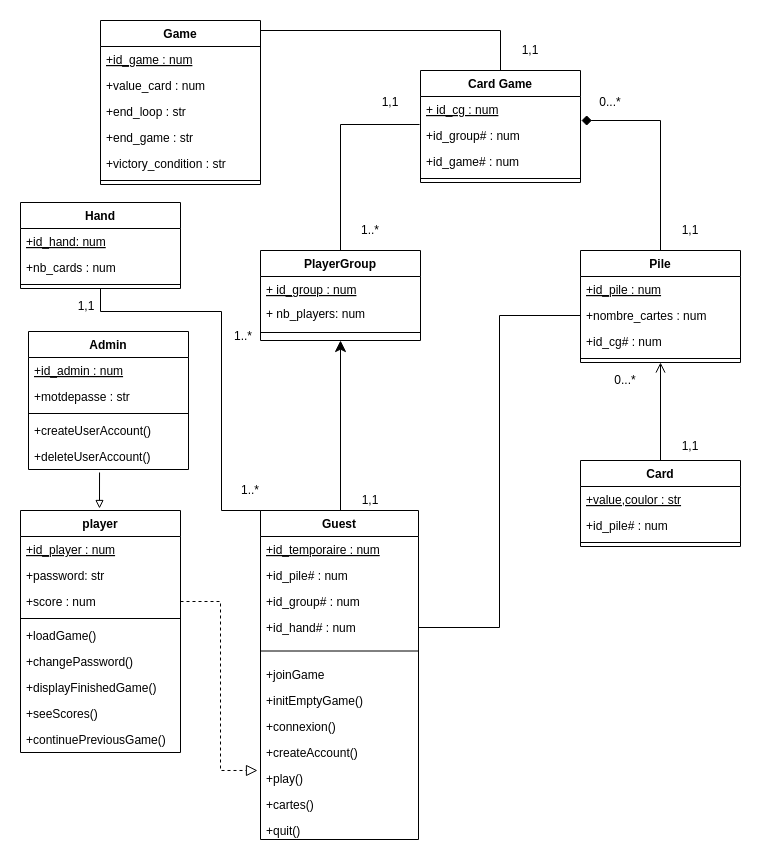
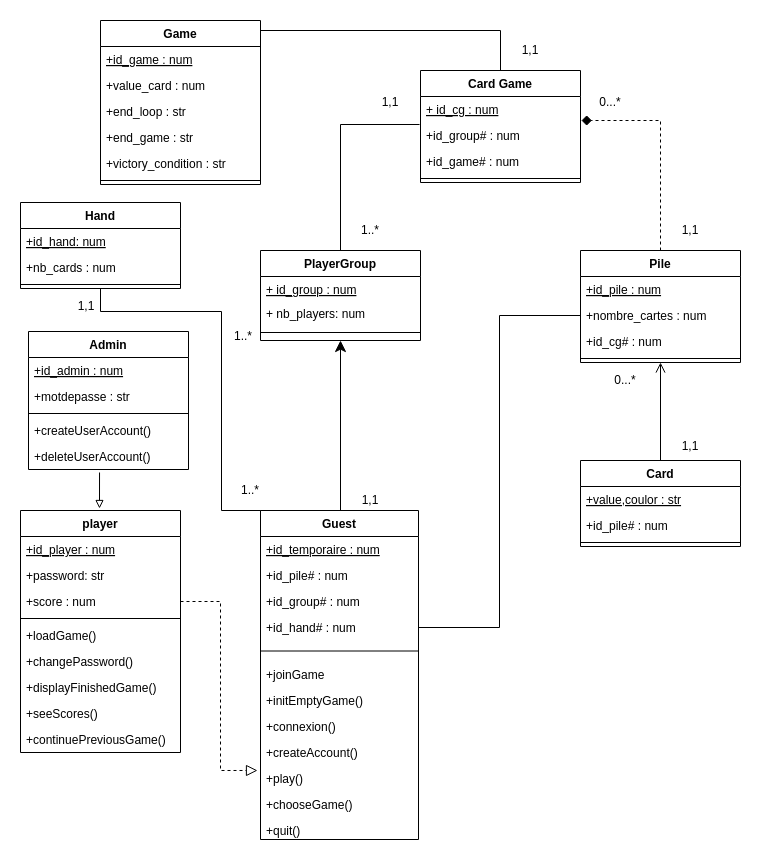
edge "Pile" -> "+ id_cg : num": style solid -> dashed
node "+cartes()": label "+cartes()" -> "+chooseGame()"
